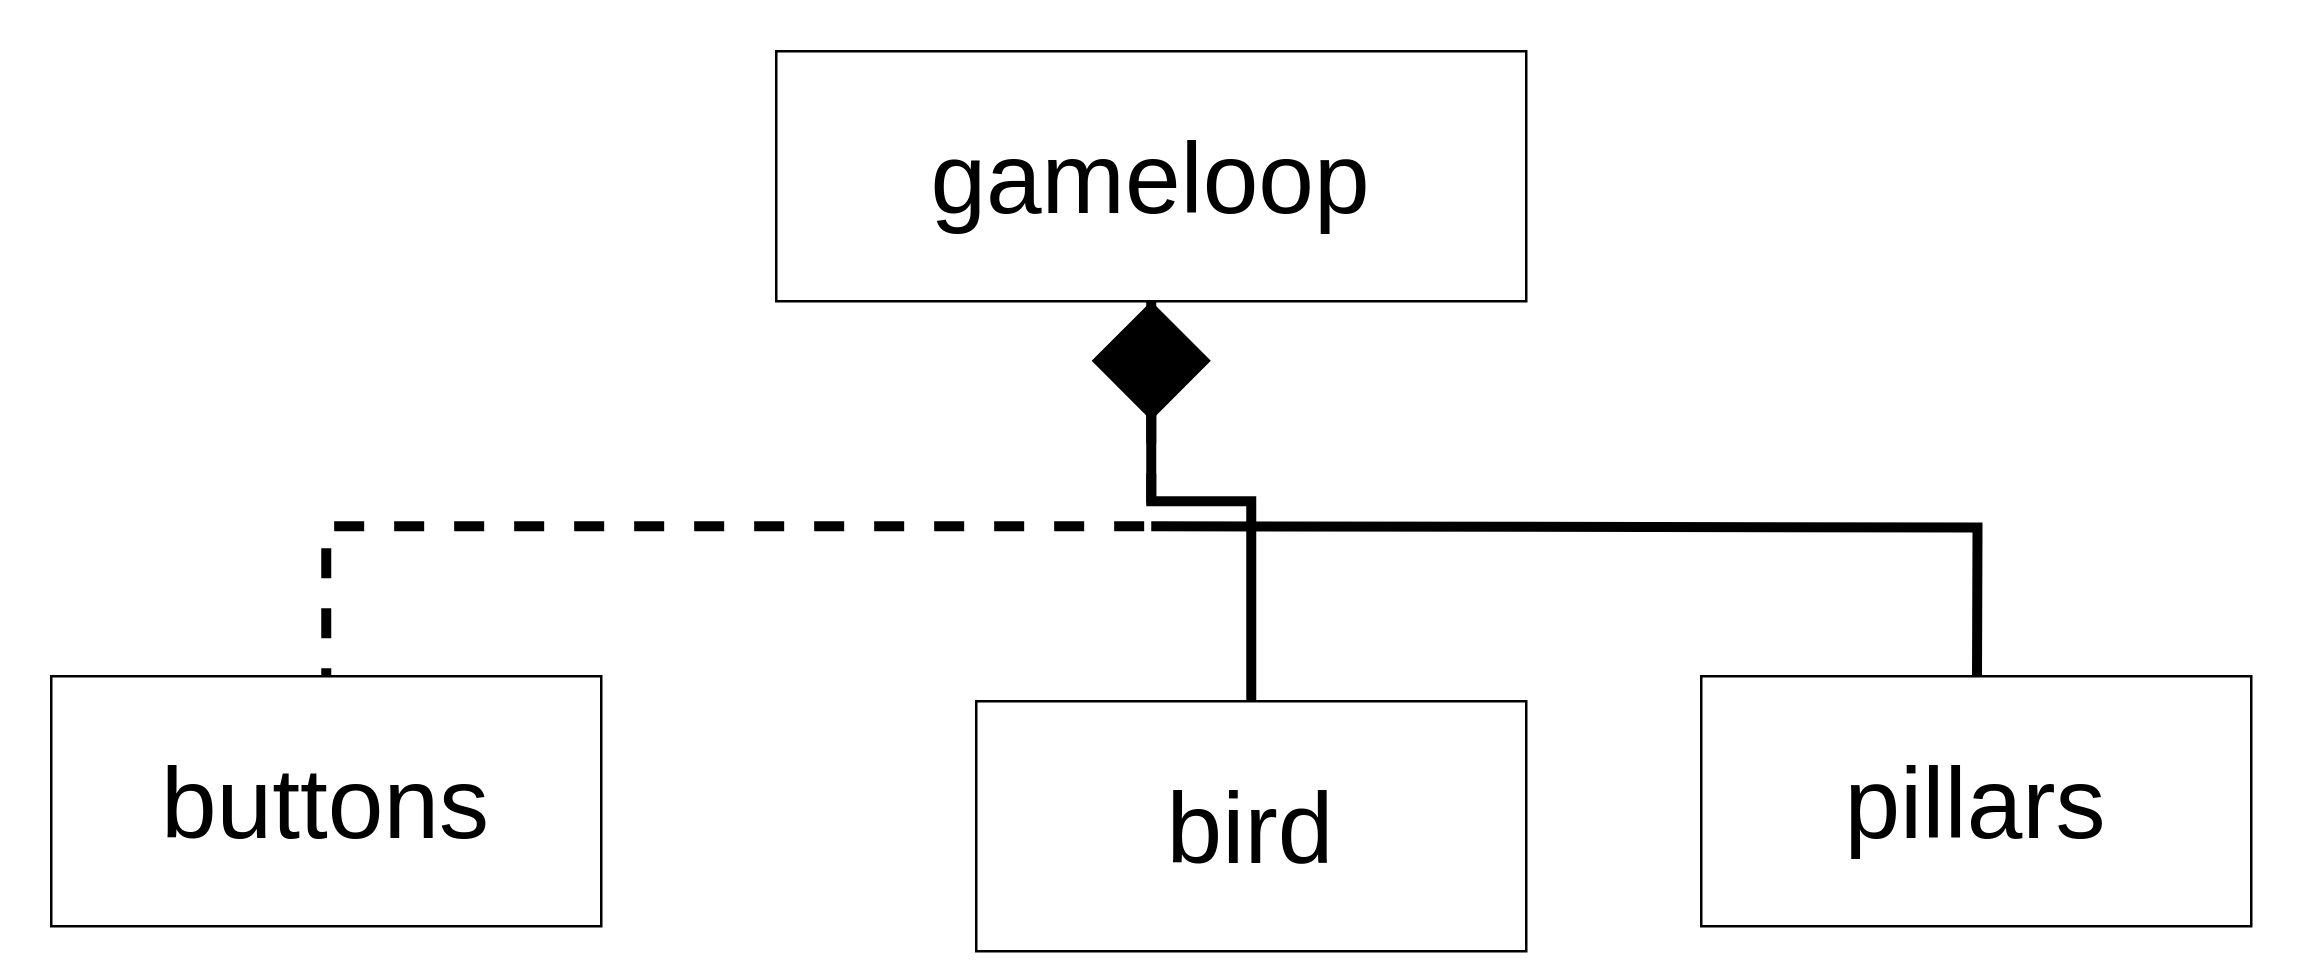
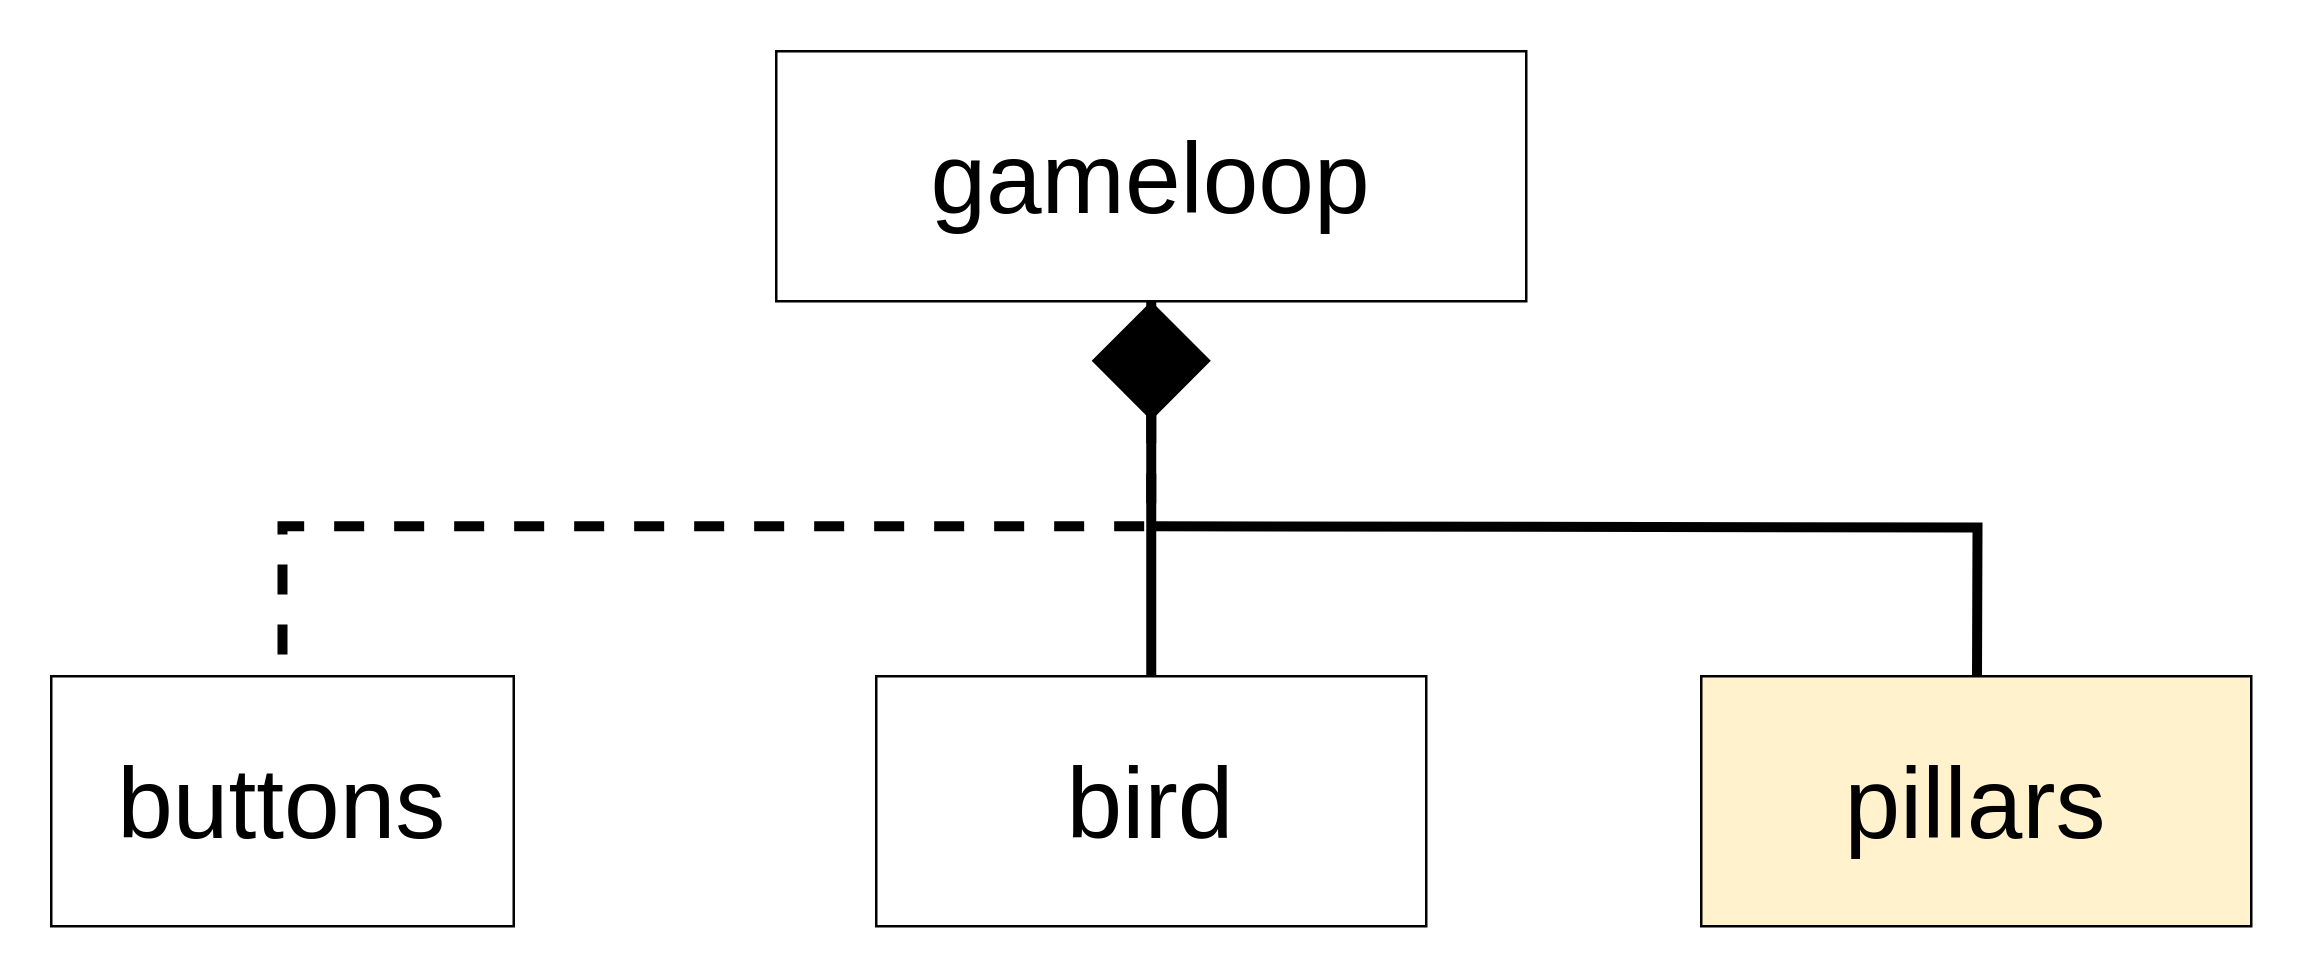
node "buttons": size 550x250 -> 463x250
node "pillars": fillcolor #ffffff -> #fff2cc
node "bird": moved (1251, 826) -> (1151, 801)
